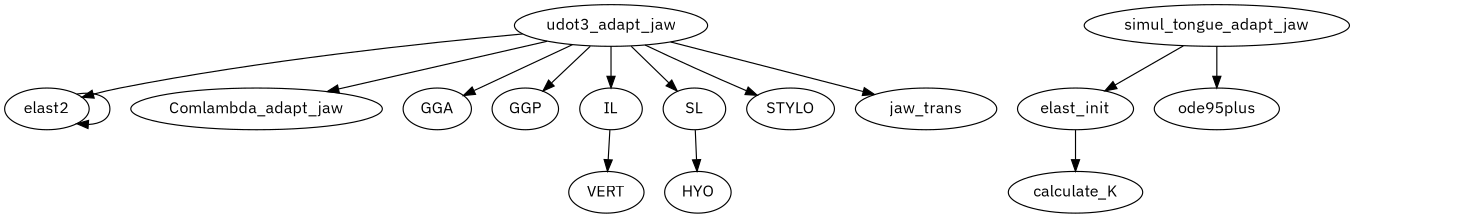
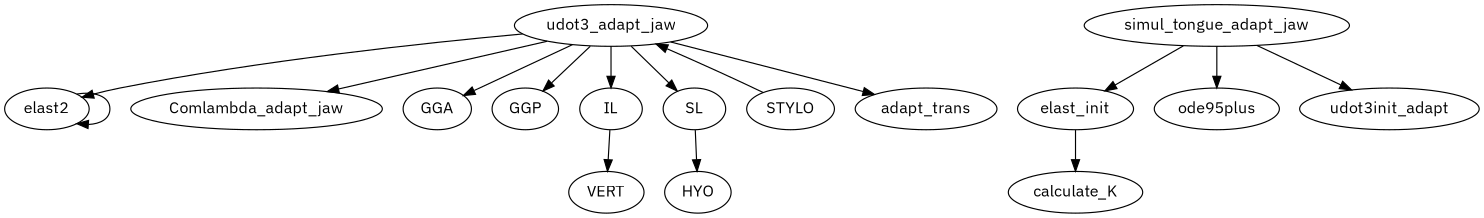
edge "udot3_adapt_jaw" -> "STYLO": reversed
node "jaw_trans": label "jaw_trans" -> "adapt_trans"
node "udot3init_adapt": added
